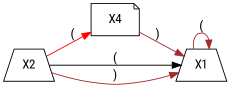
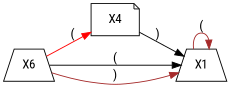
edge "X4" -> "X1": color brown -> black
node "X2": label "X2" -> "X6"
